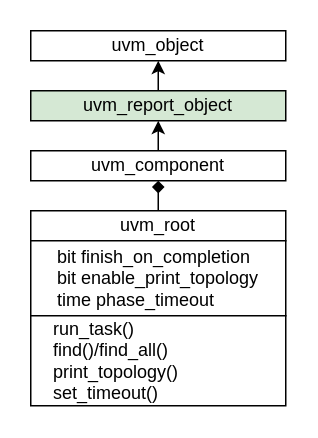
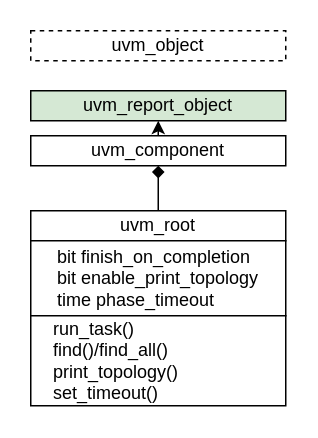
node "uvm_object": style solid -> dashed
edge "uvm_report_object" -> "uvm_object": removed
node "uvm_component": moved (158, 166) -> (158, 151)
